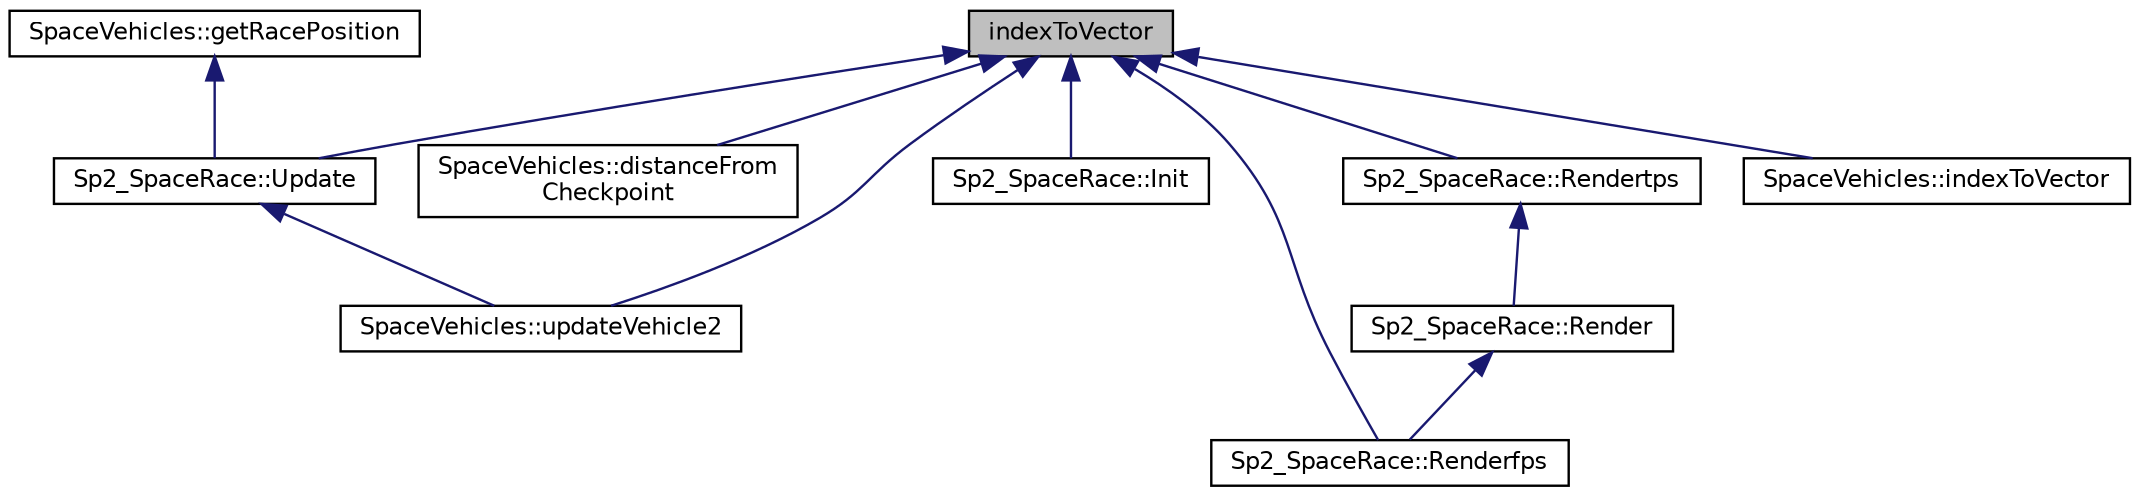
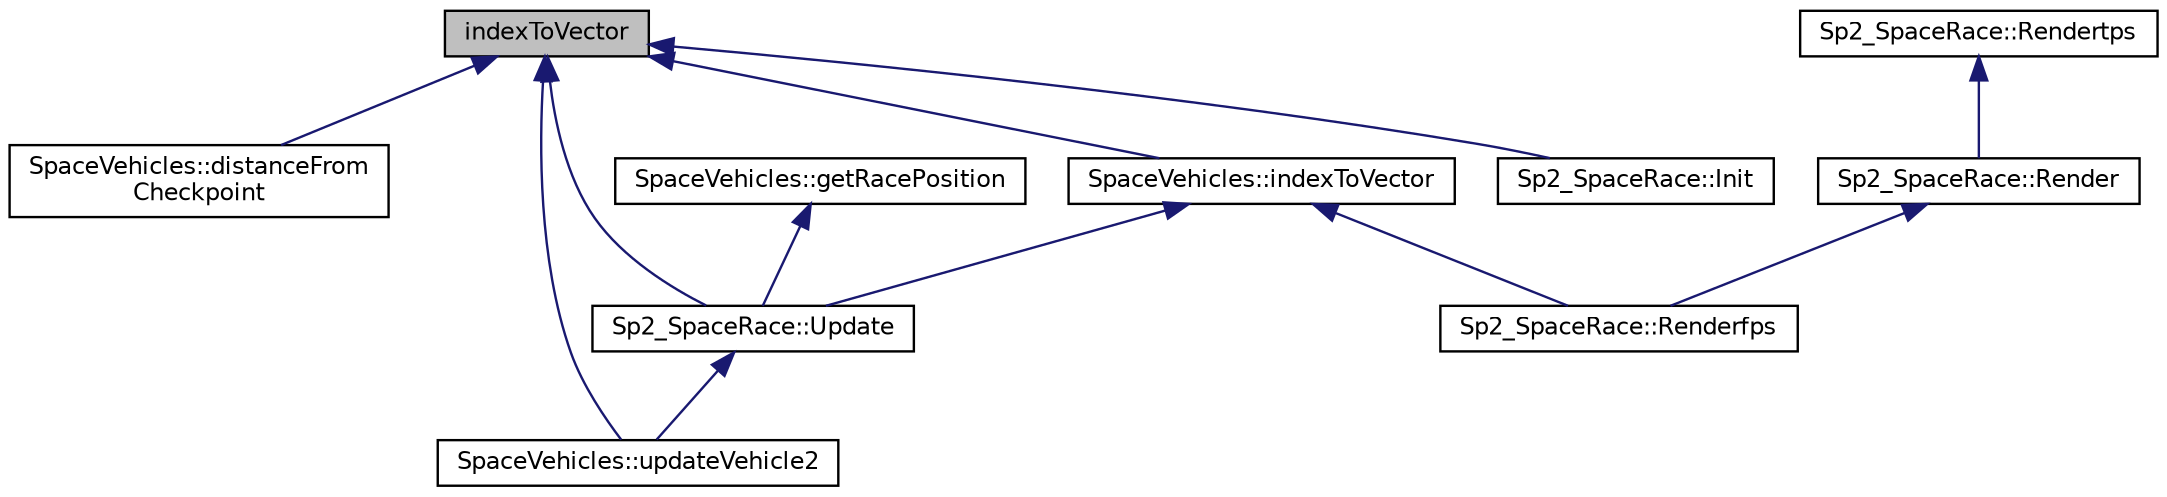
edge "Sp2_SpaceRace::Rendertps" -> "indexToVector": removed
edge "Sp2_SpaceRace::Renderfps" -> "indexToVector": now "Sp2_SpaceRace::Renderfps" -> "SpaceVehicles::indexToVector"
edge "Sp2_SpaceRace::Update" -> "SpaceVehicles::indexToVector": added
